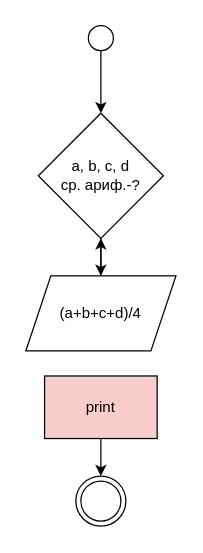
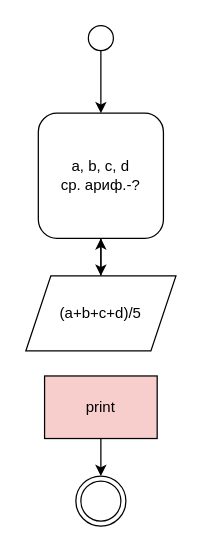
node "a, b, c, d ср. ариф.-?": shape diamond -> rounded rectangle
node "(a+b+c+d)/4": label "(a+b+c+d)/4" -> "(a+b+c+d)/5"
